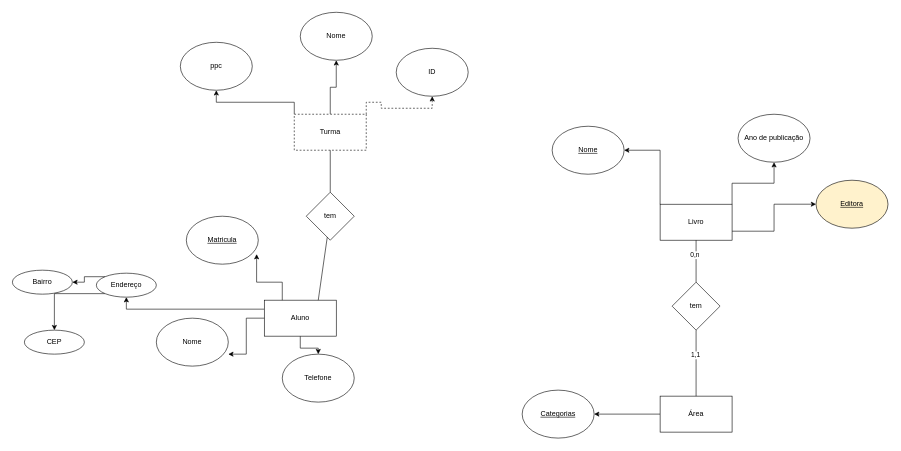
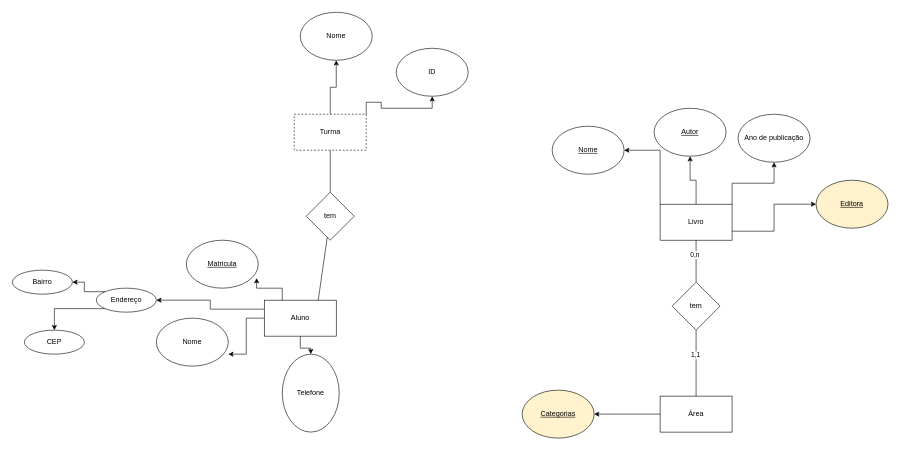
node "ppc": removed
edge "Turma" -> "ppc": removed
edge "Turma" -> "ID": style dashed -> solid
node "Autor": added
edge "Livro" -> "Autor": added
node "Matricula": moved (222, 240) -> (222, 264)
node "Endereço": moved (126, 285) -> (126, 300)
node "Telefone": size 72x48 -> 57x78
node "Categorias": fillcolor #ffffff -> #fff2cc
